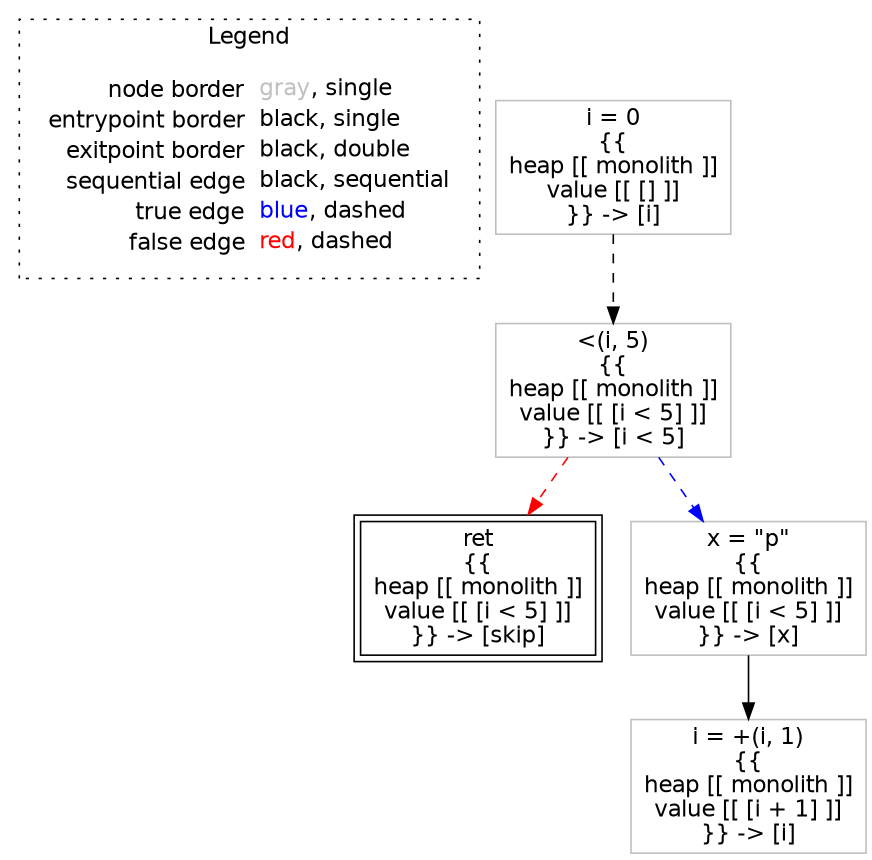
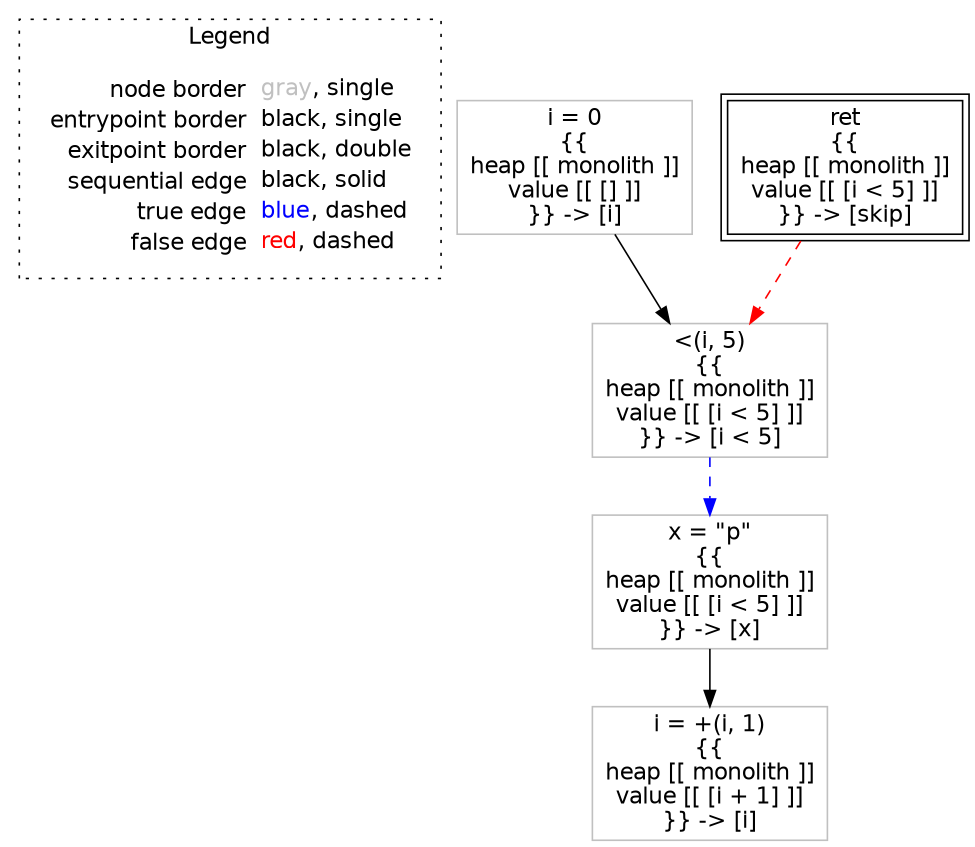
node "node border": text ", sequential" -> ", solid"
edge "i = 0" -> "<(i, 5)": style dashed -> solid
edge "<(i, 5)" -> "ret": reversed
